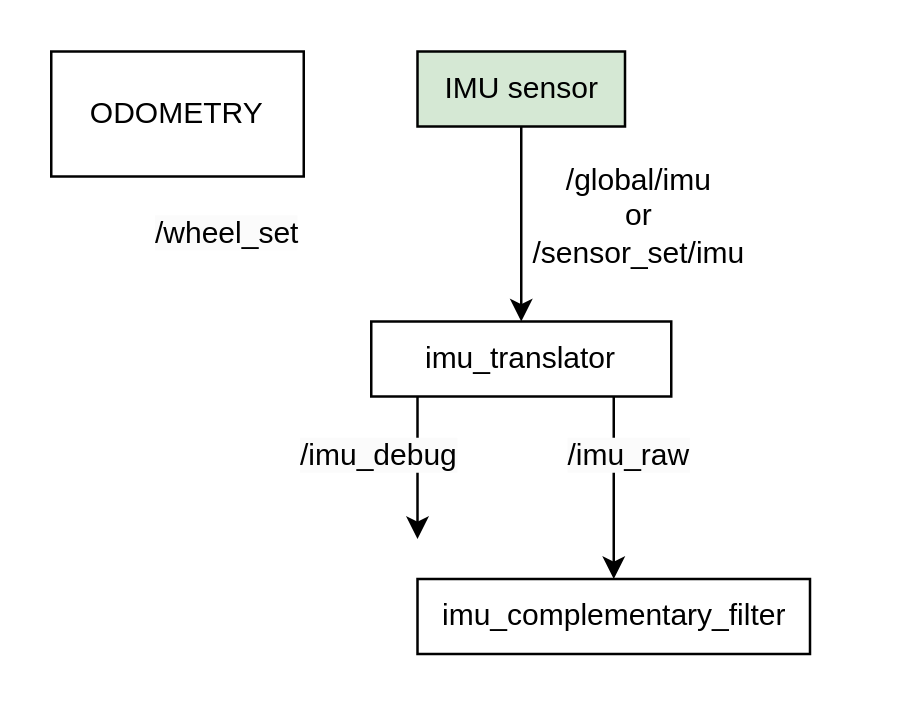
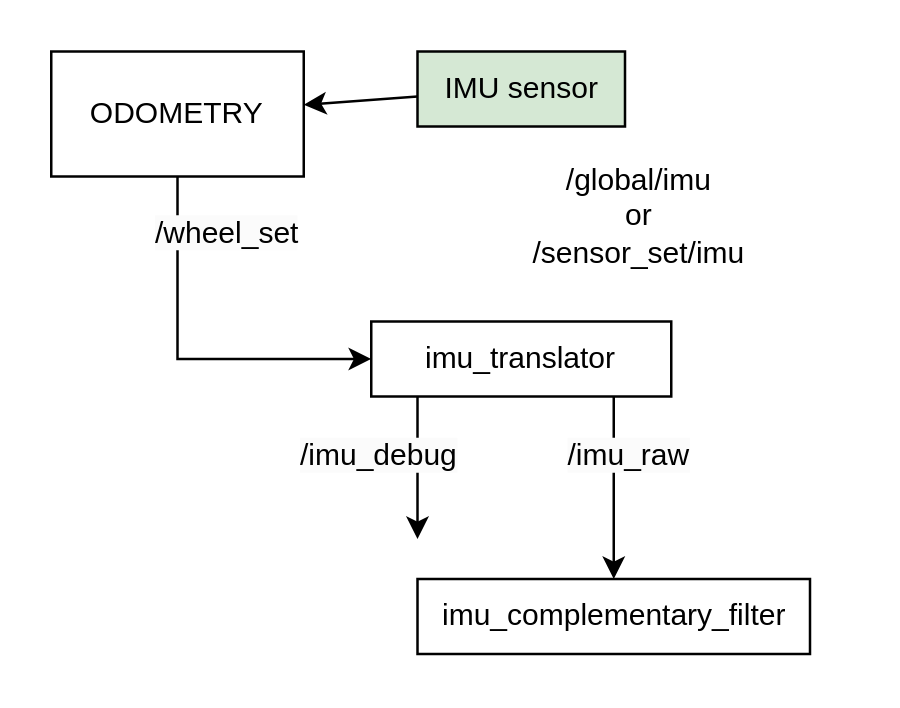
edge "IMU sensor" -> "imu_translator": now "IMU sensor" -> "ODOMETRY"
edge "ODOMETRY" -> "imu_translator": added
